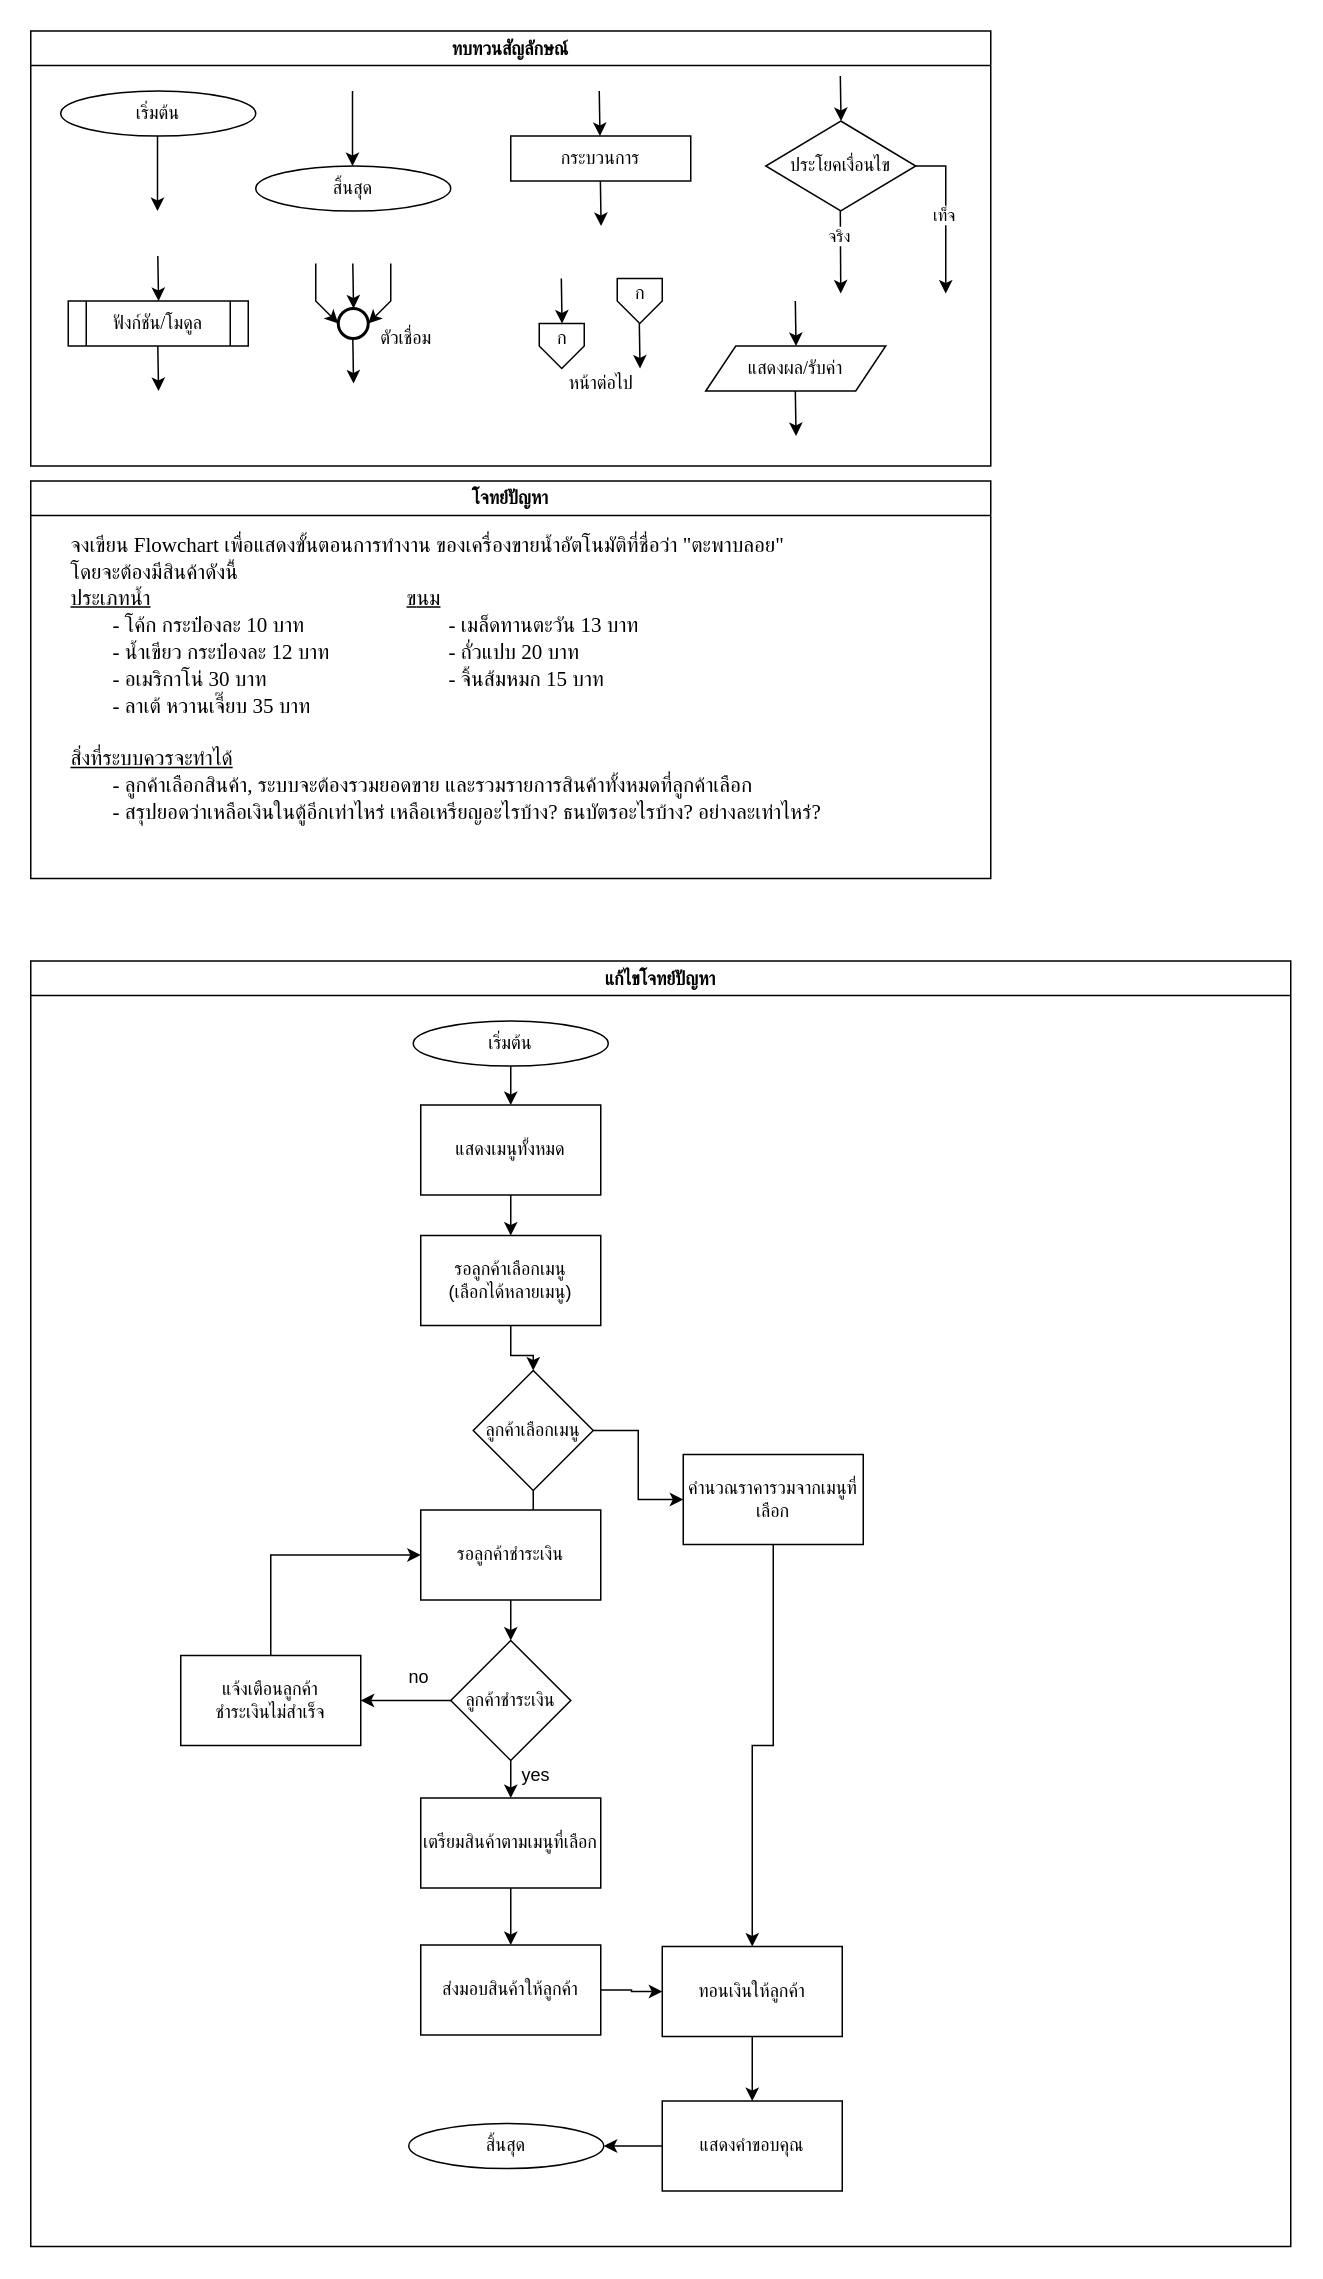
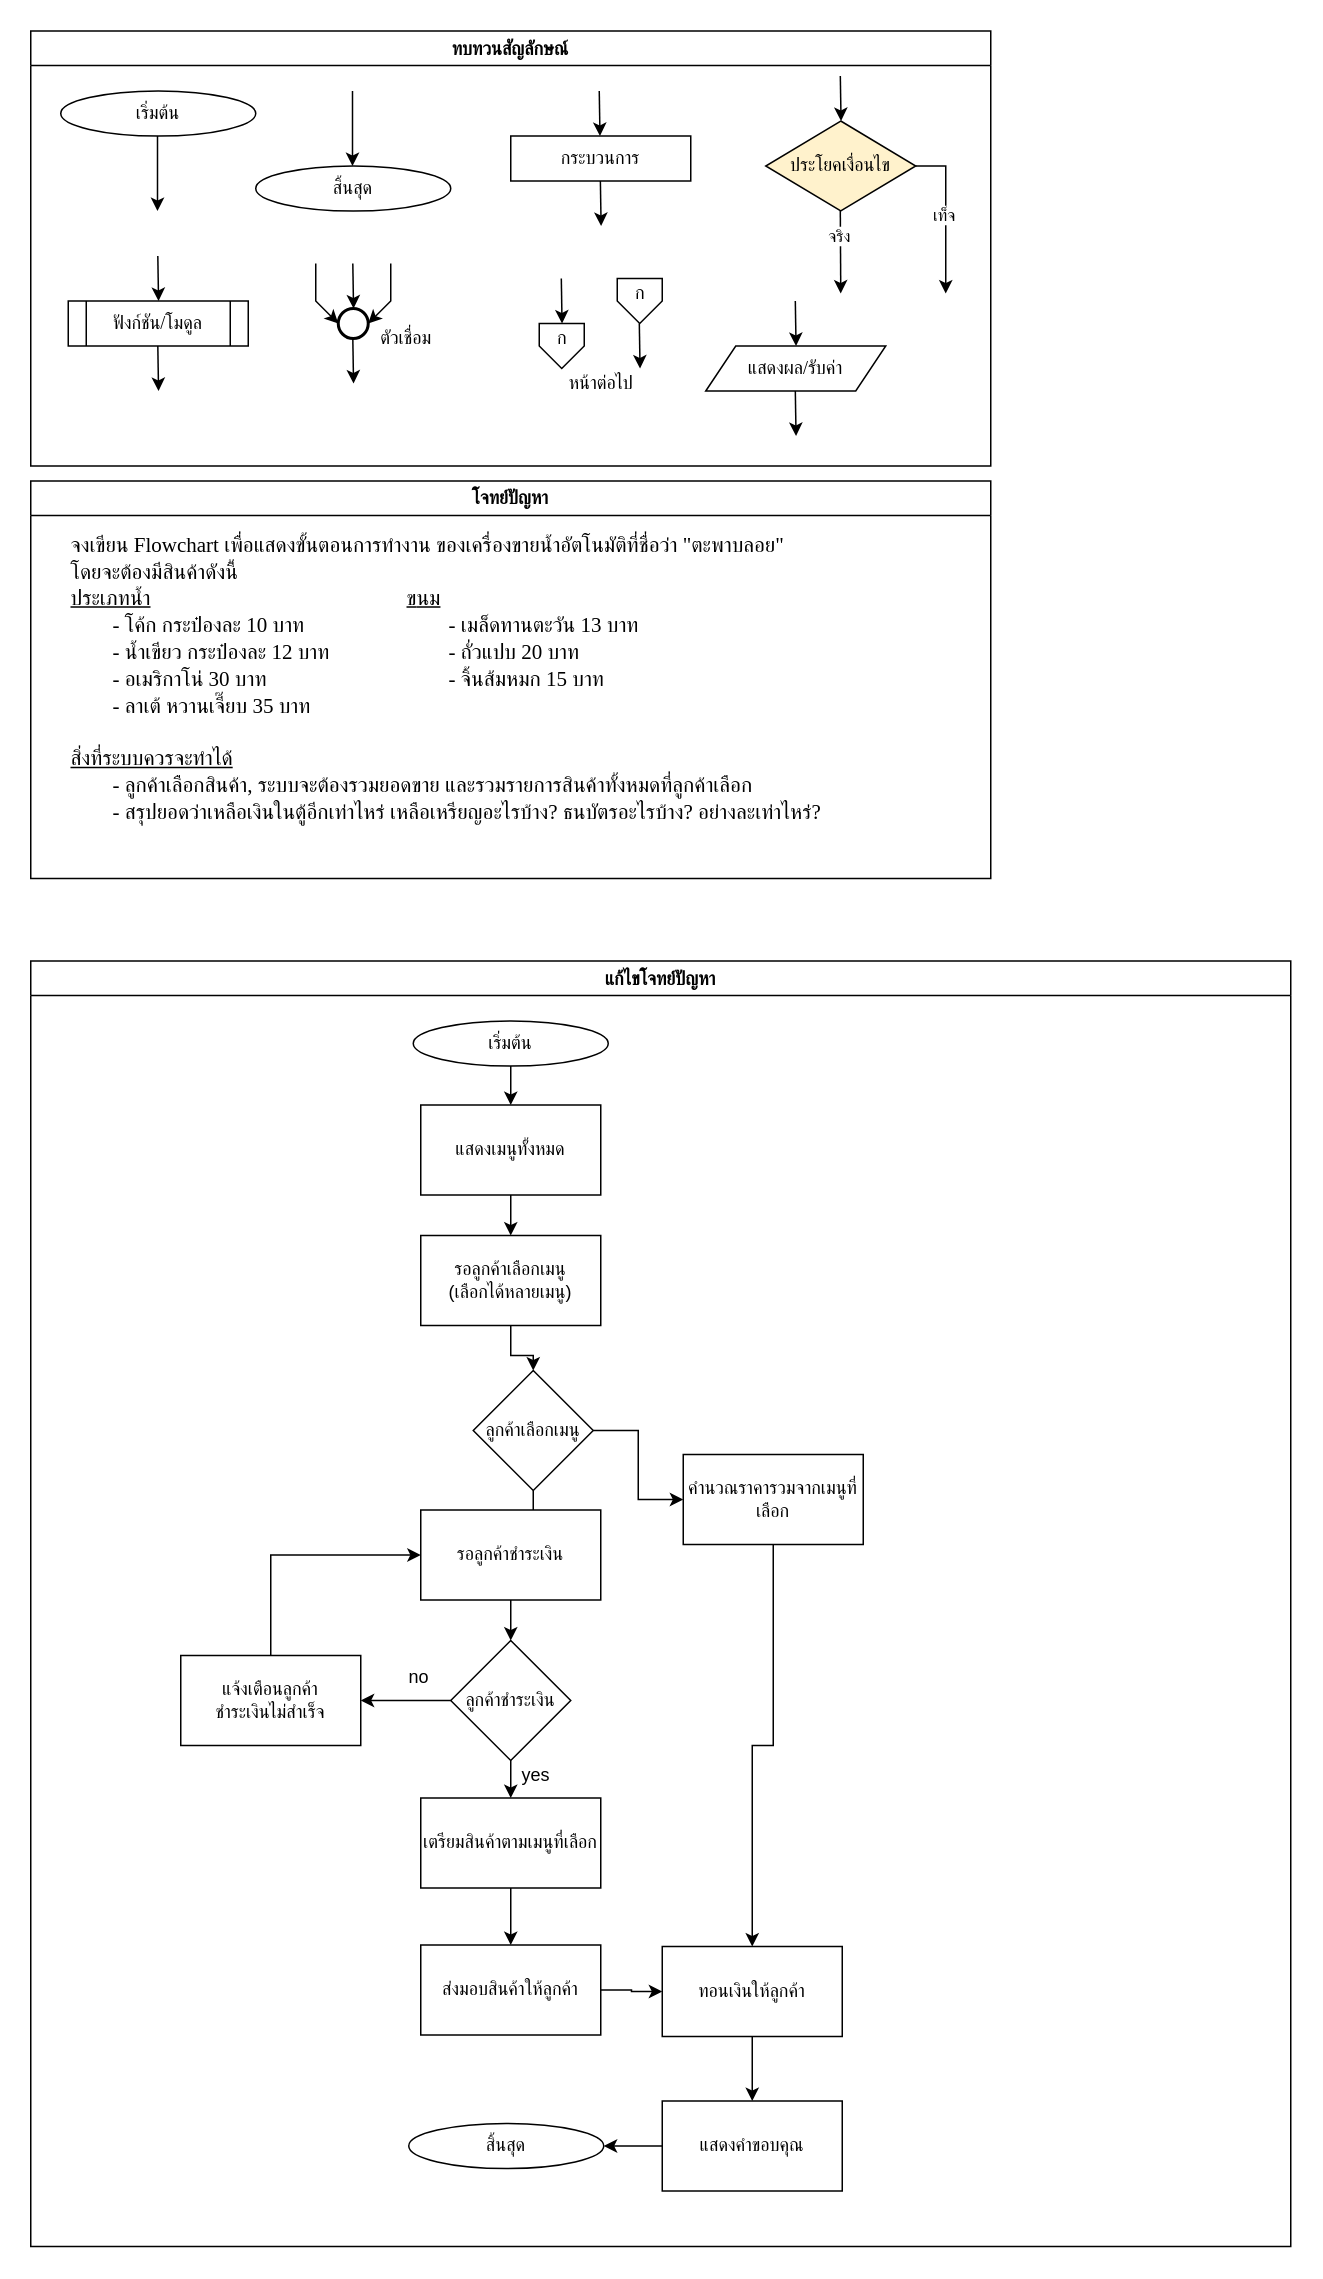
node "ประโยคเงื่อนไข": fillcolor #ffffff -> #fff2cc
